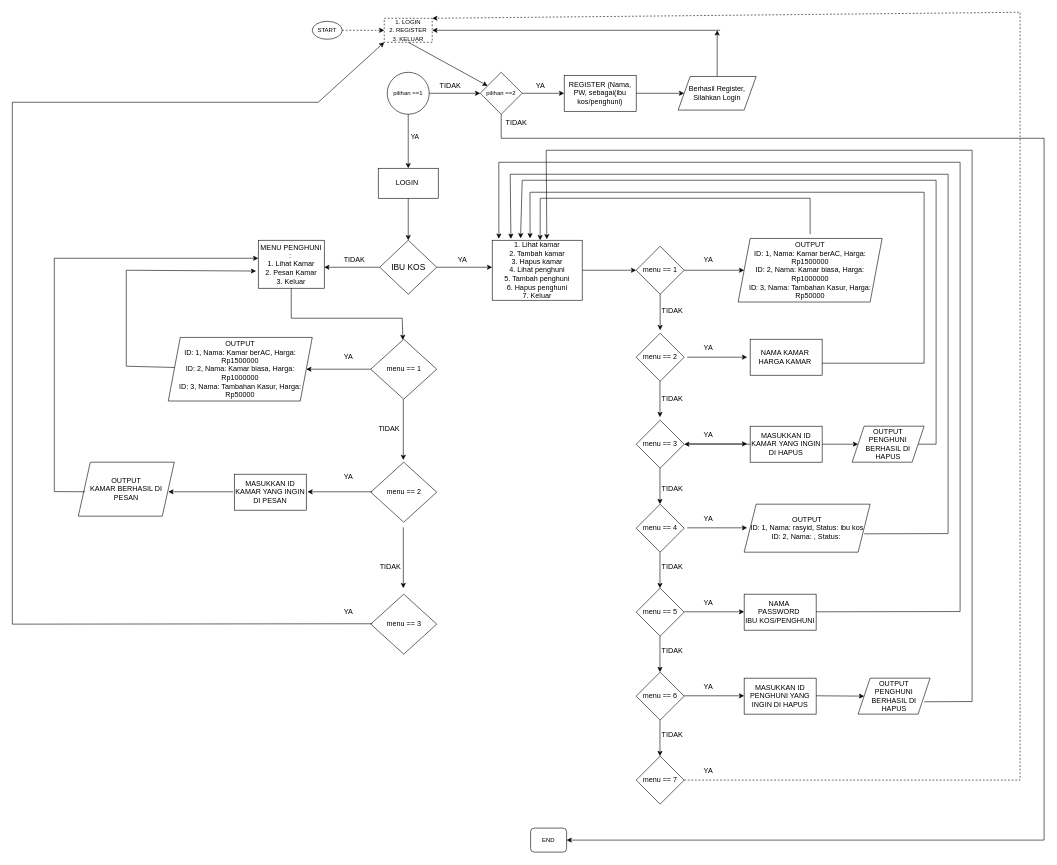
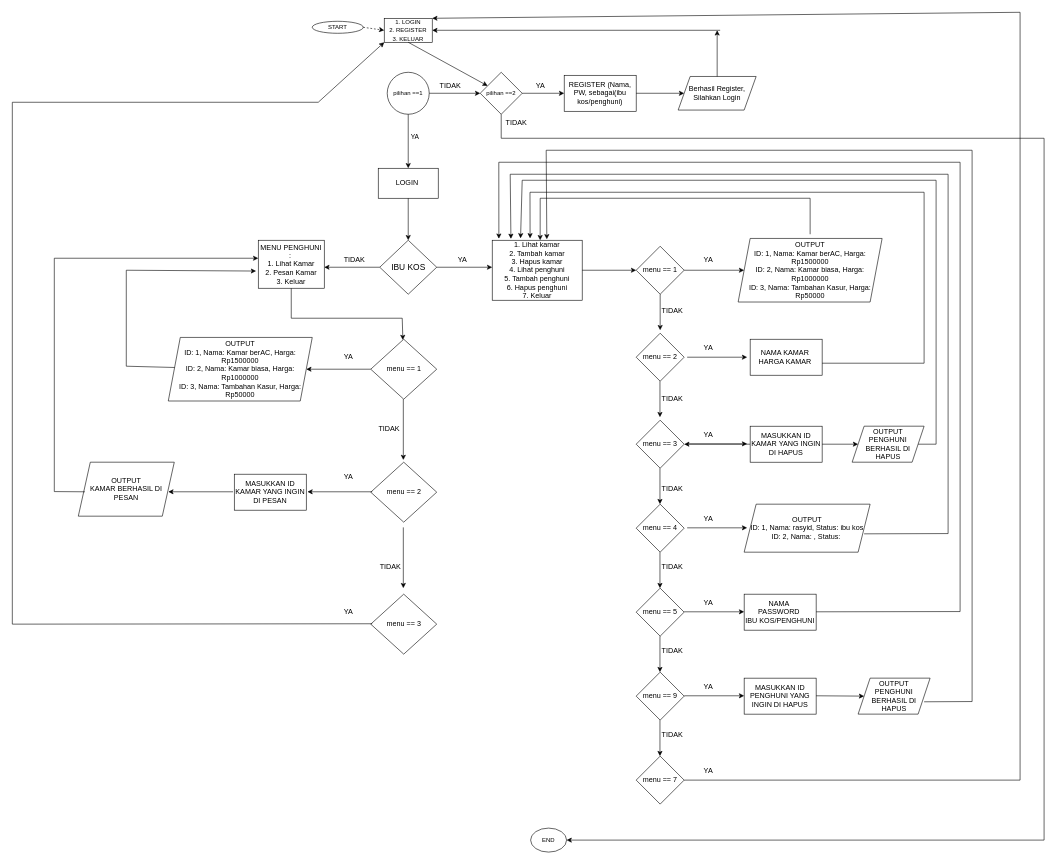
node "START": size 30x18 -> 51x12
node "1. LOGIN 2. REGISTER 3. KELUAR": style dashed -> solid
edge "menu == 7" -> "1. LOGIN 2. REGISTER 3. KELUAR": style dashed -> solid
node "menu == 6": label "menu == 6" -> "menu == 9"
node "END": shape rounded rectangle -> ellipse
